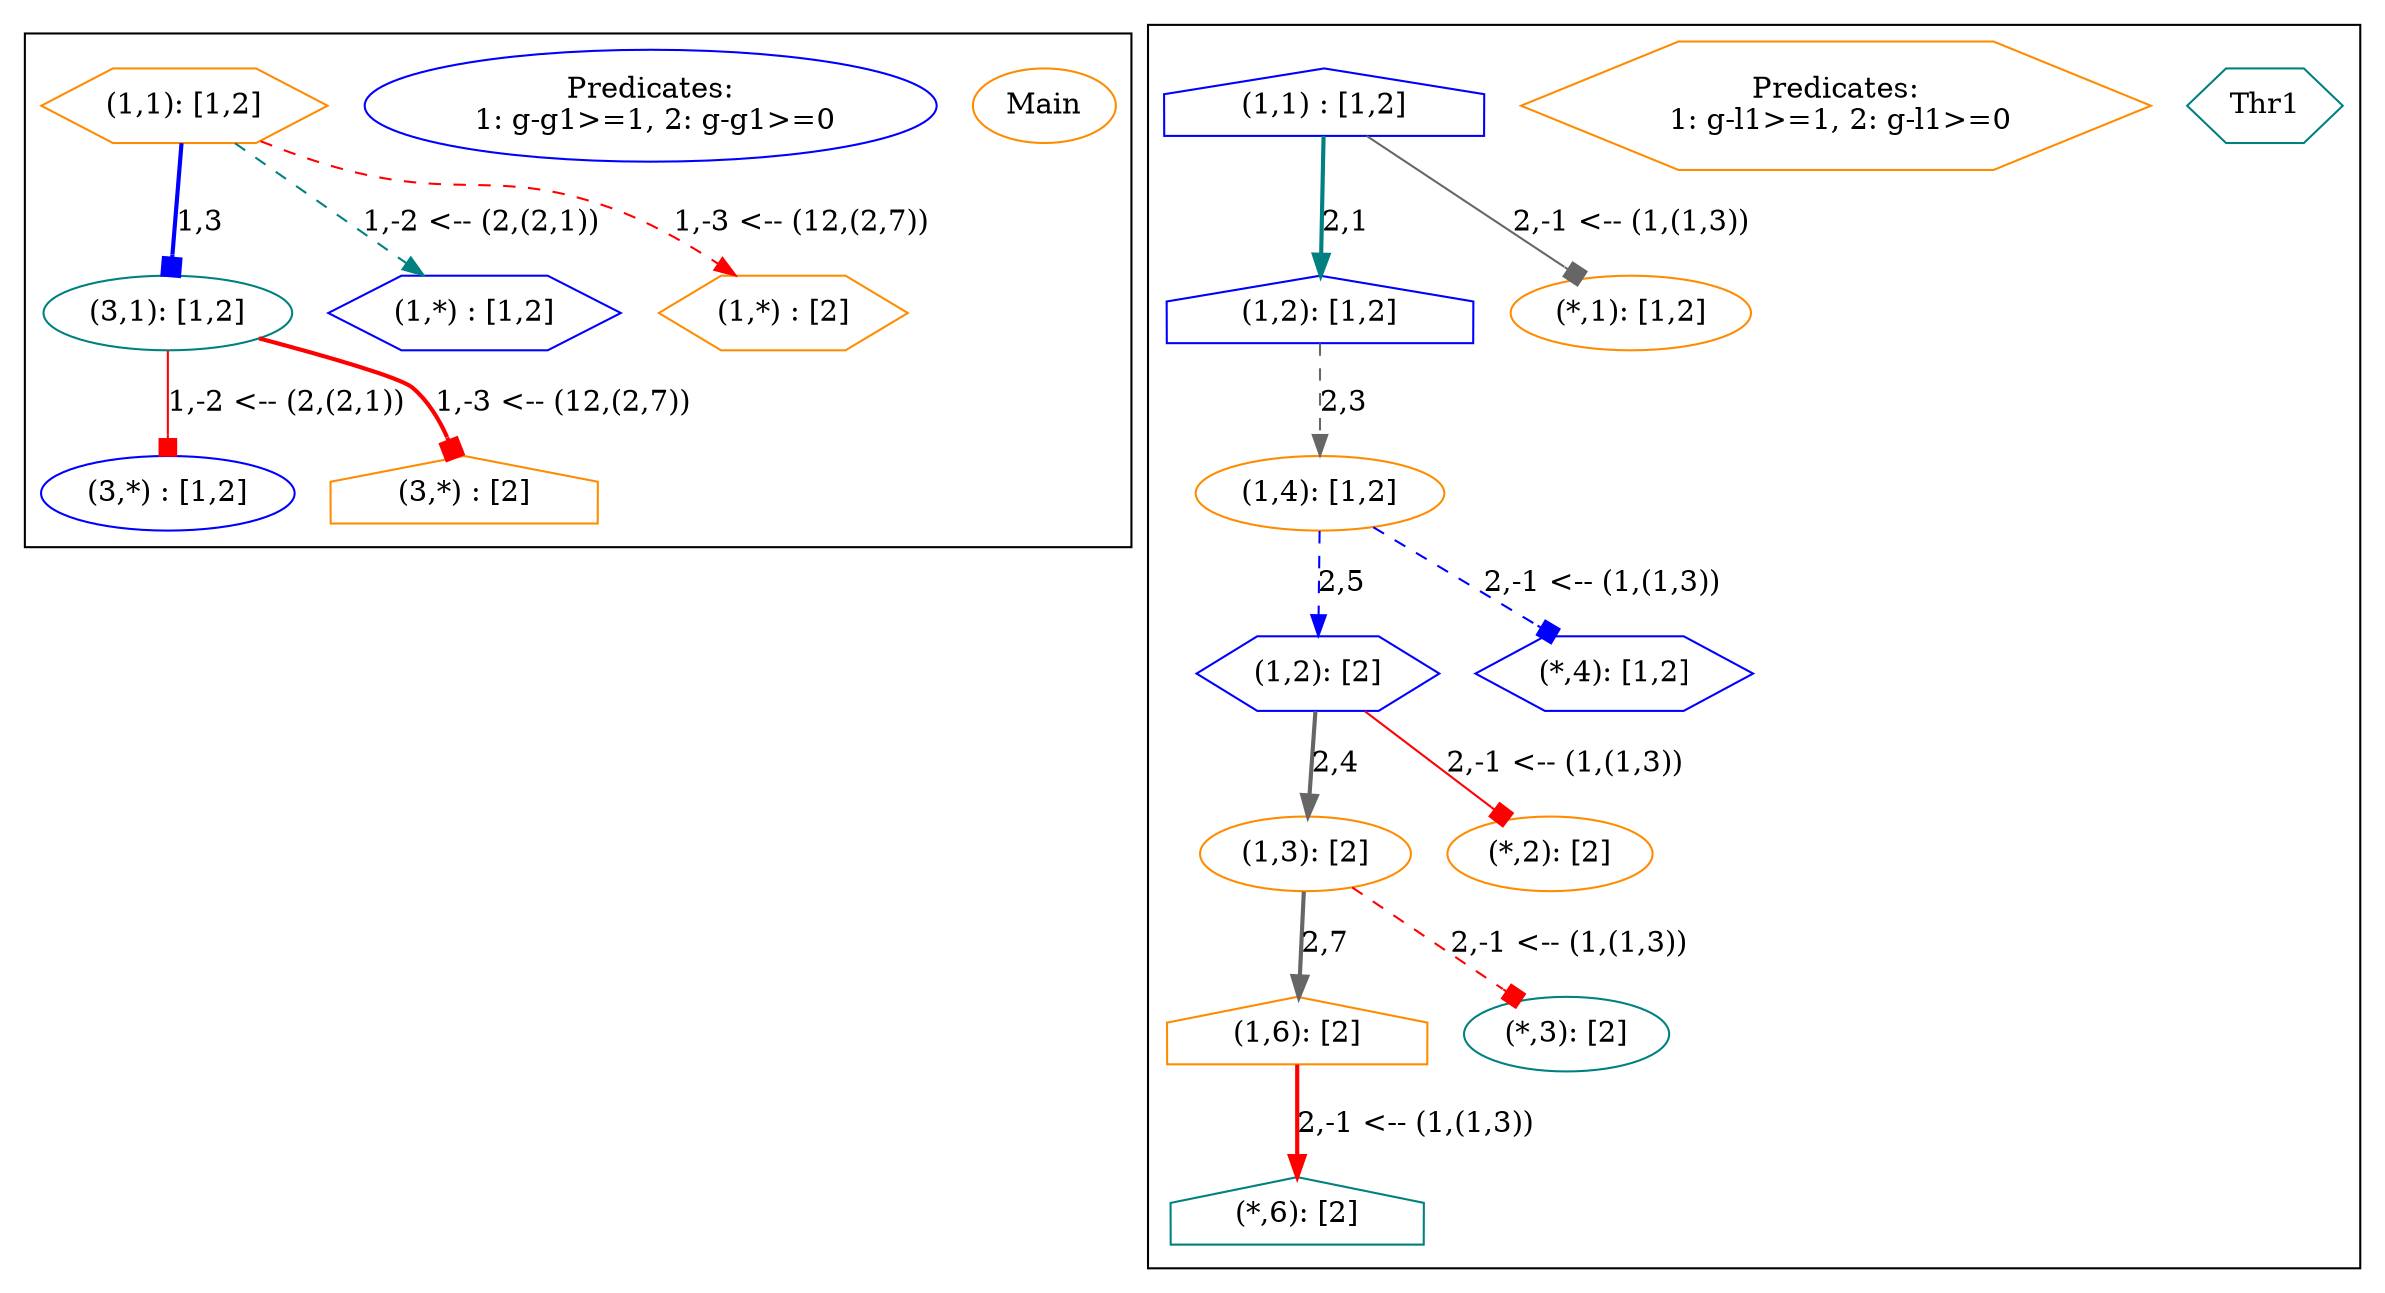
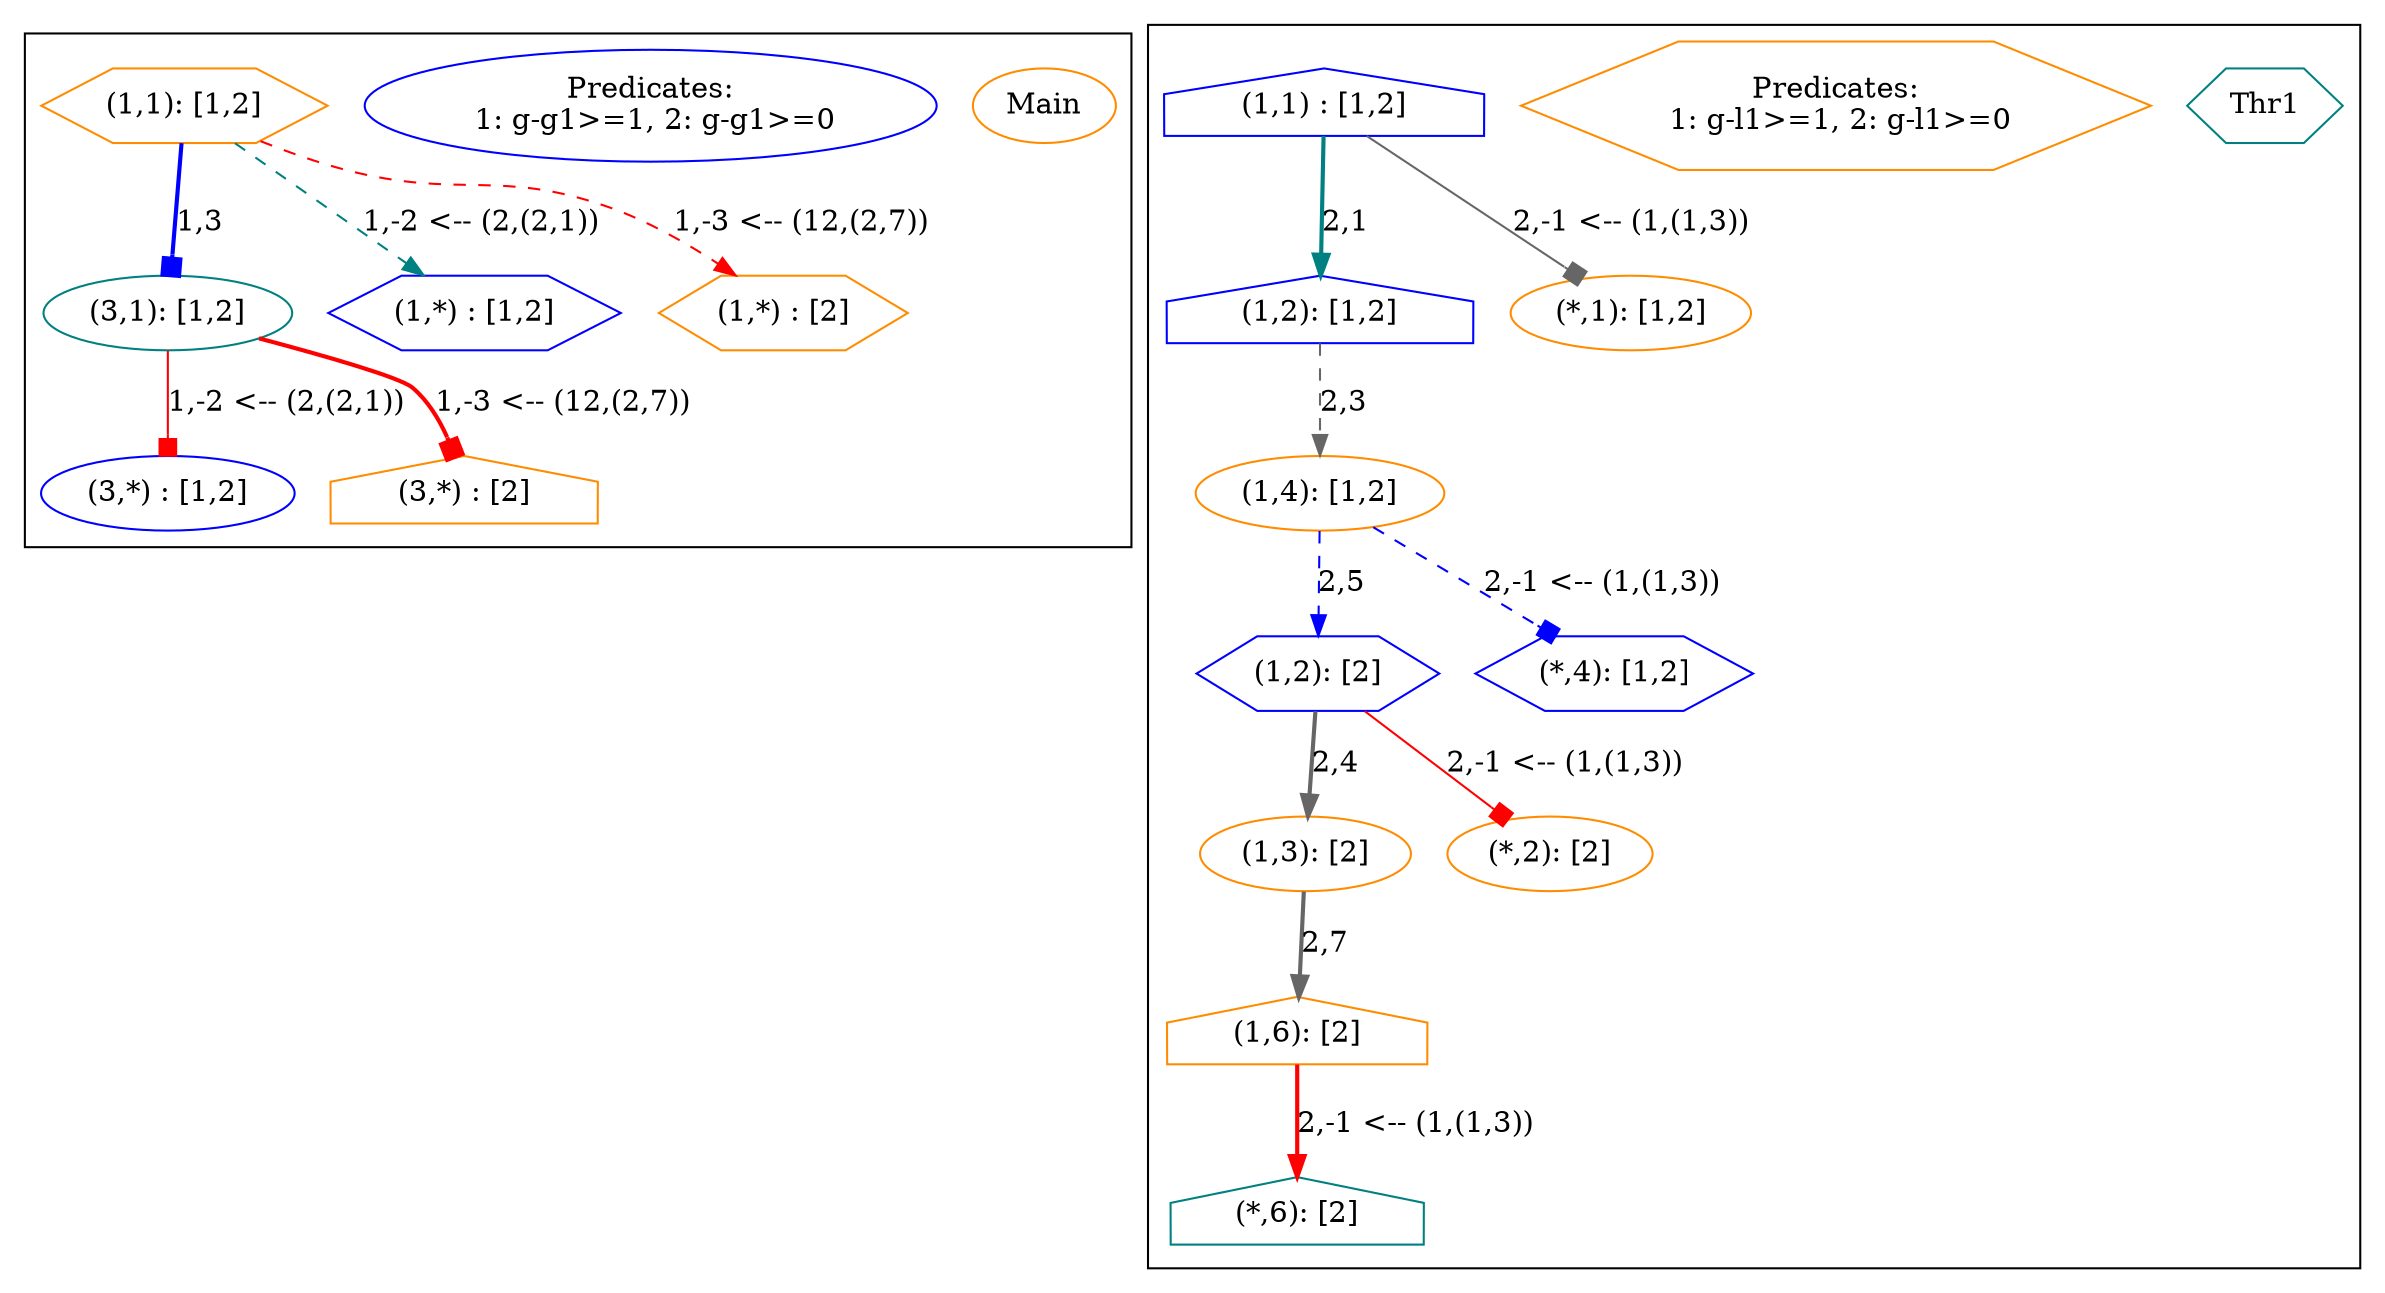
node "(*,3): [2]": removed
